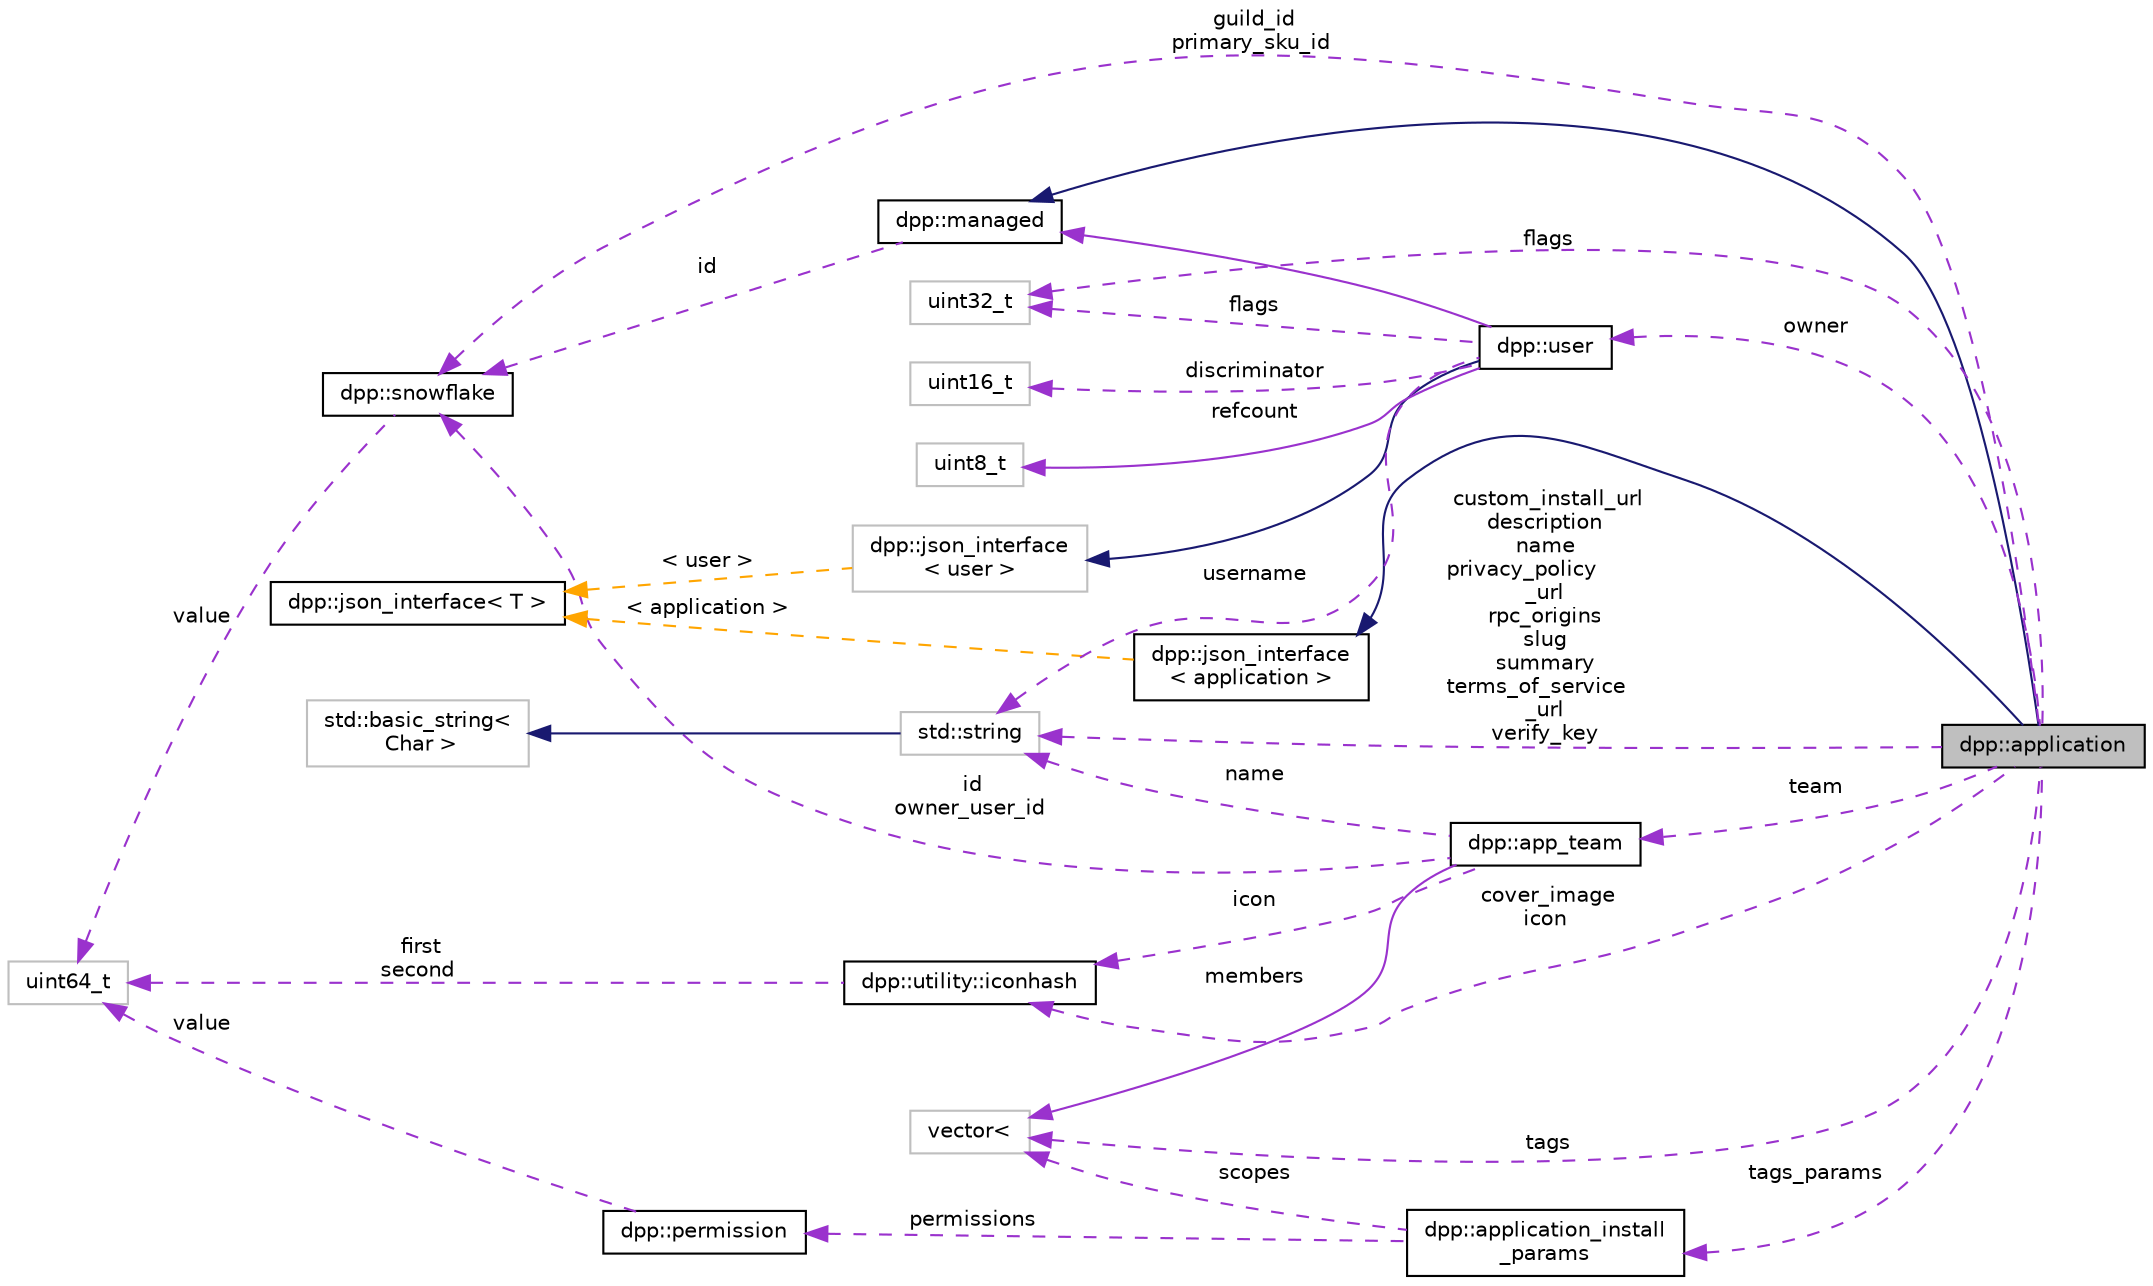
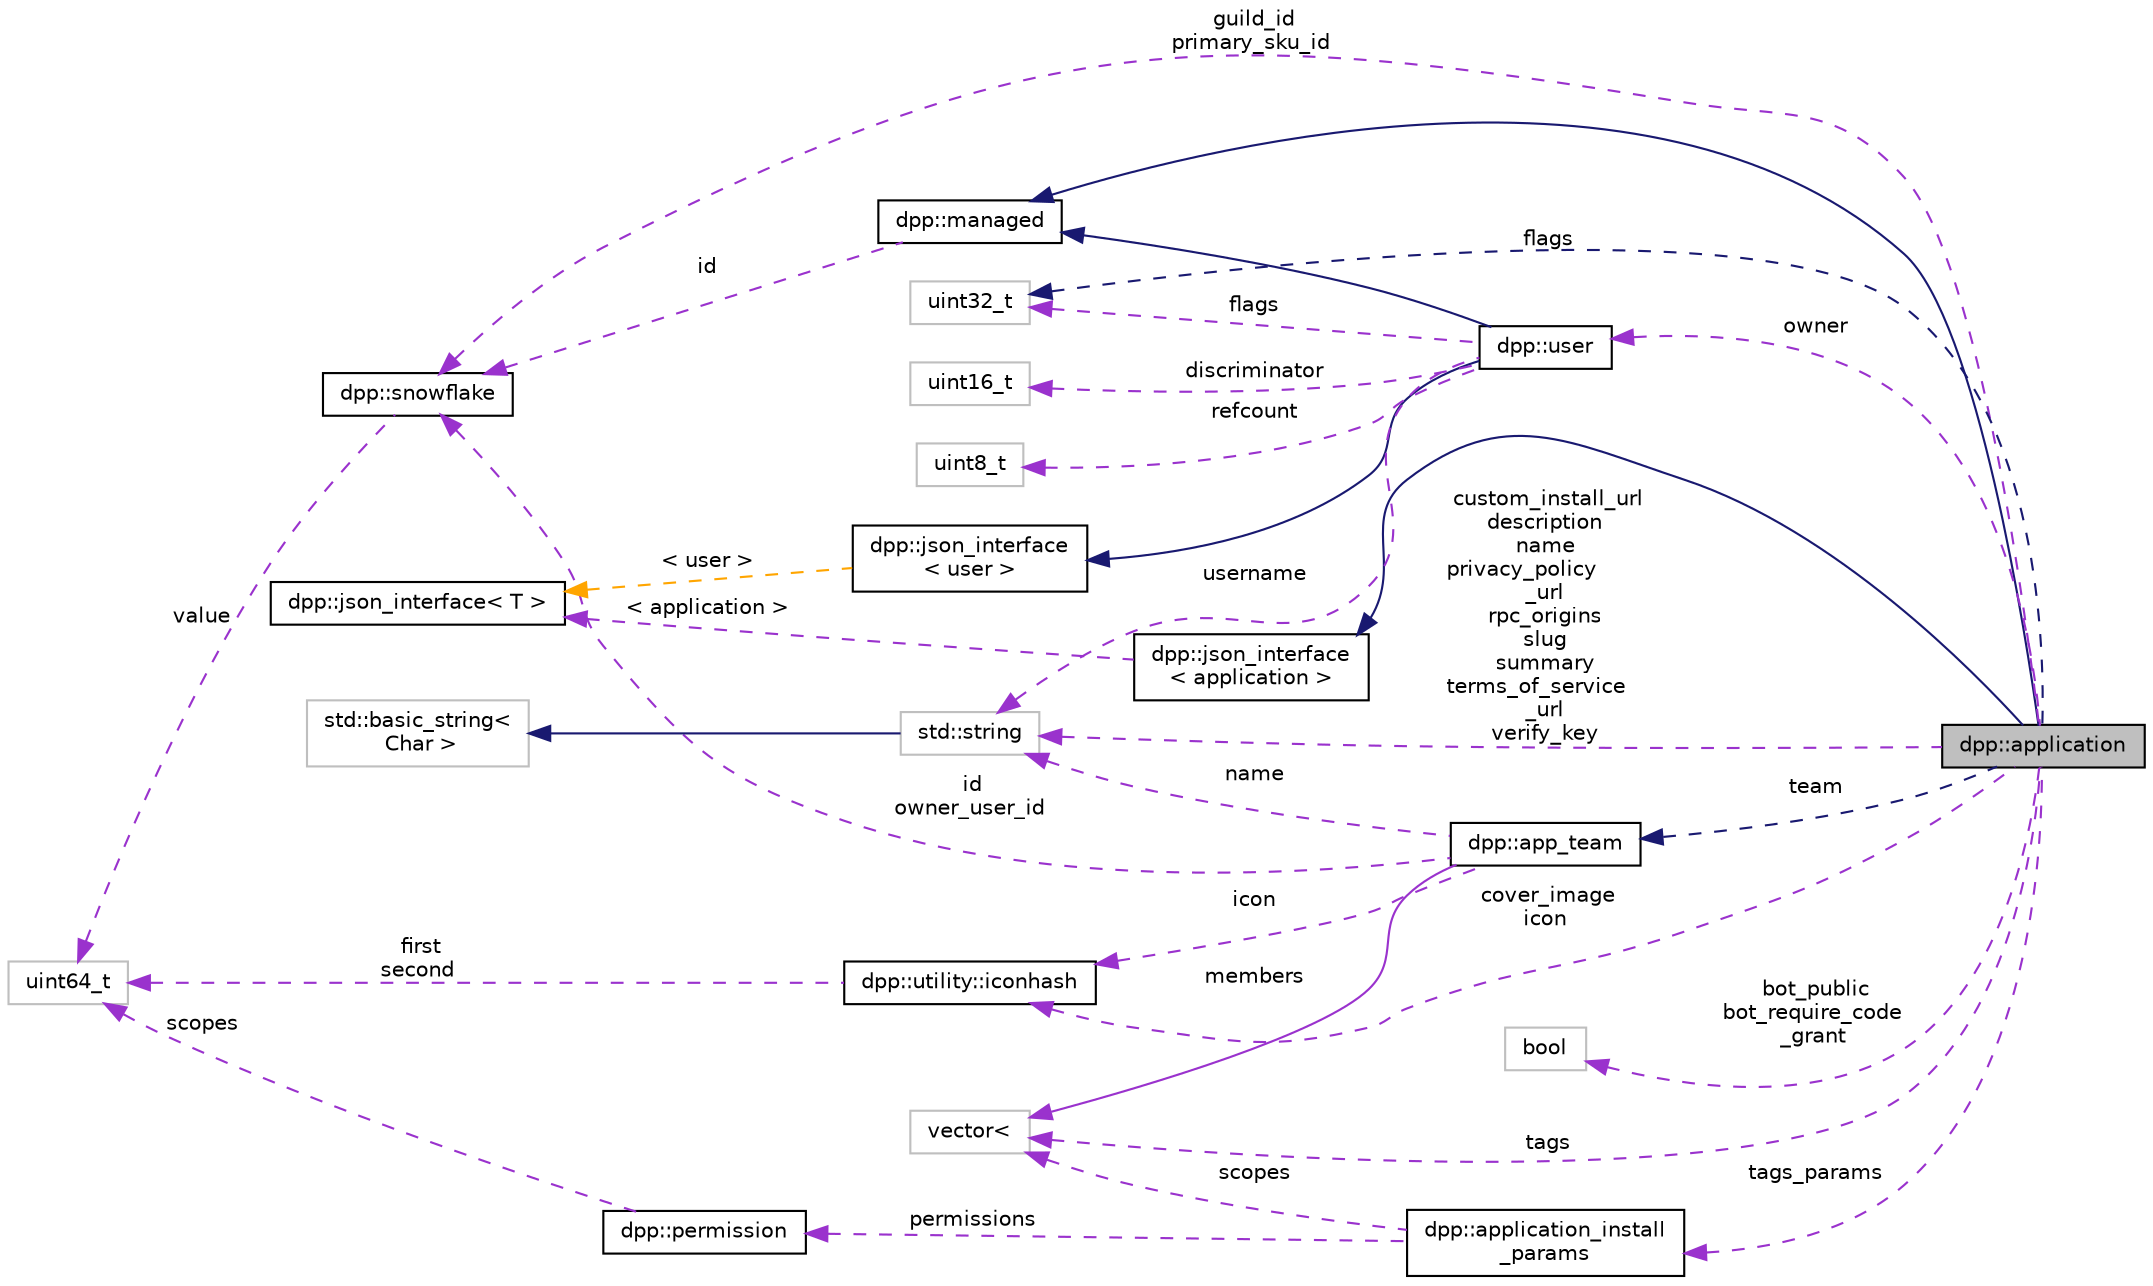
edge "dpp::application" -> "uint32_t": color darkorchid3 -> midnightblue
edge "dpp::user" -> "dpp::managed": color darkorchid3 -> midnightblue
edge "dpp::user" -> "uint8_t": style solid -> dashed
node "dpp::json_interface < user >": color grey75 -> black
edge "dpp::json_interface < application >" -> "dpp::json_interface< T >": color orange -> darkorchid3
edge "dpp::application" -> "dpp::app_team": color darkorchid3 -> midnightblue
edge "dpp::permission" -> "uint64_t": label " value" -> " scopes"
node "bool": added
